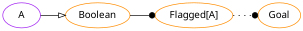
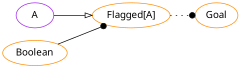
edge "A" -> "Boolean": now "A" -> "Flagged[A]"
